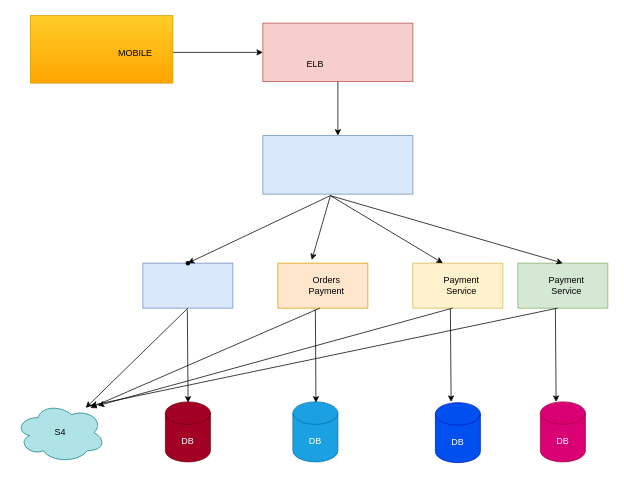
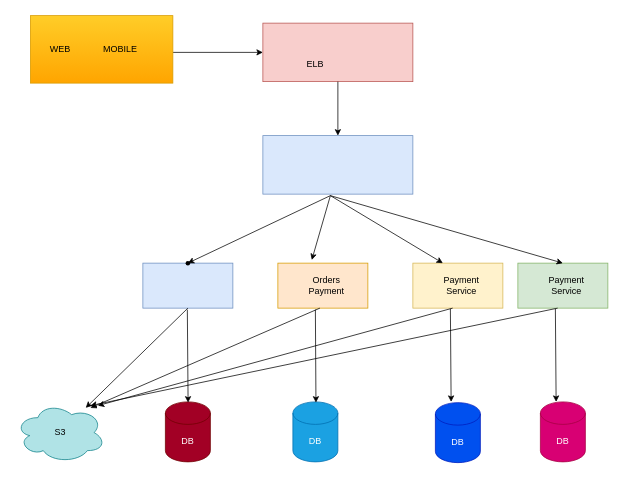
node "WEB": added
node "MOBILE": moved (135, 53) -> (120, 49)
node "S4": label "S4" -> "S3"
